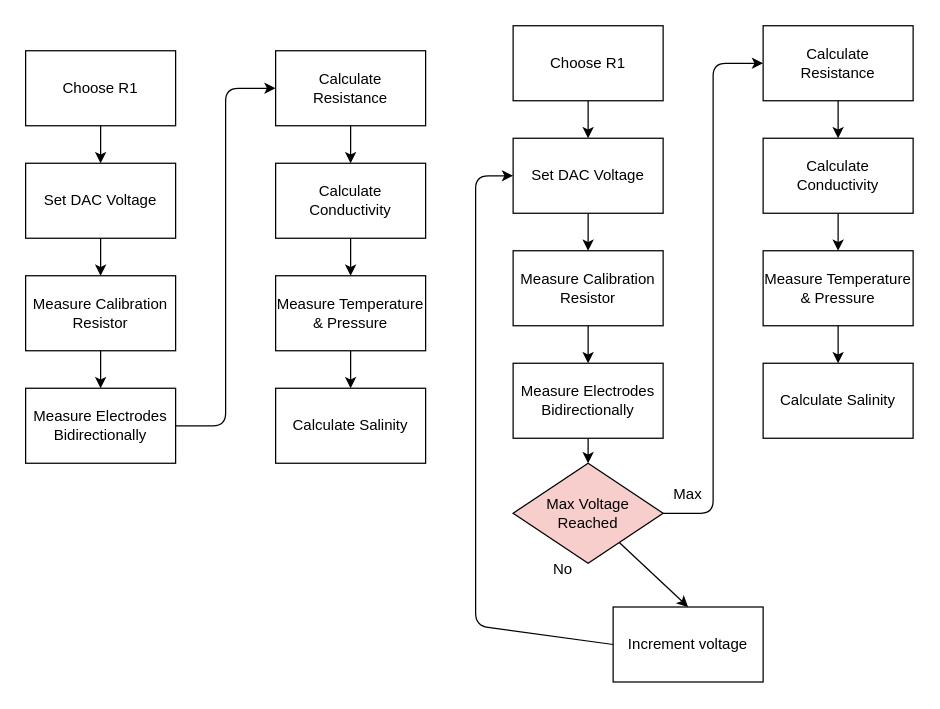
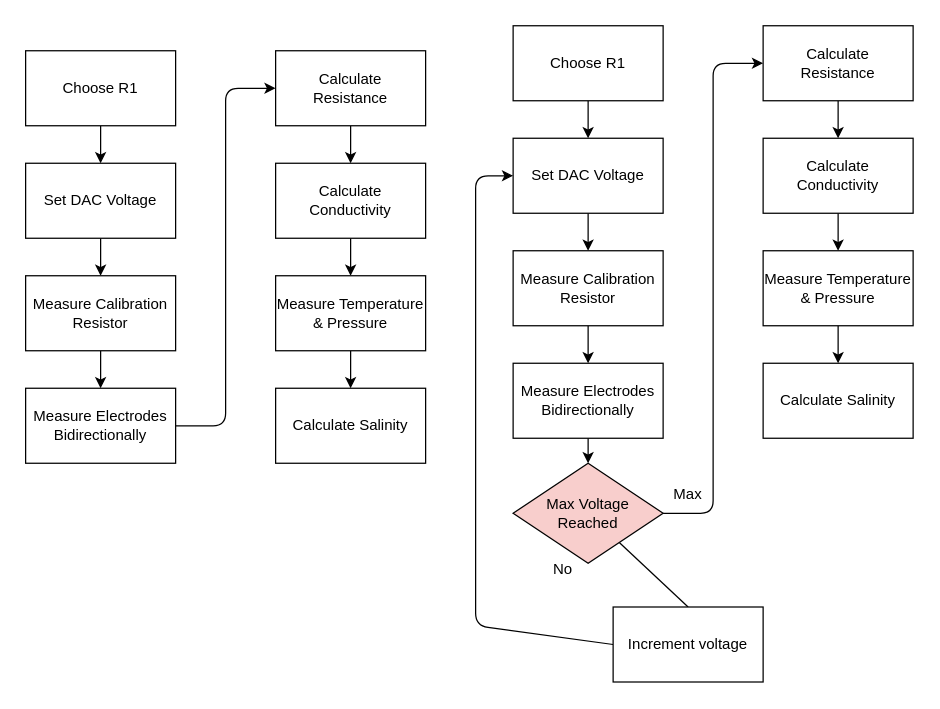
edge "Max Voltage Reached" -> "Increment voltage": arrowhead classic -> none
